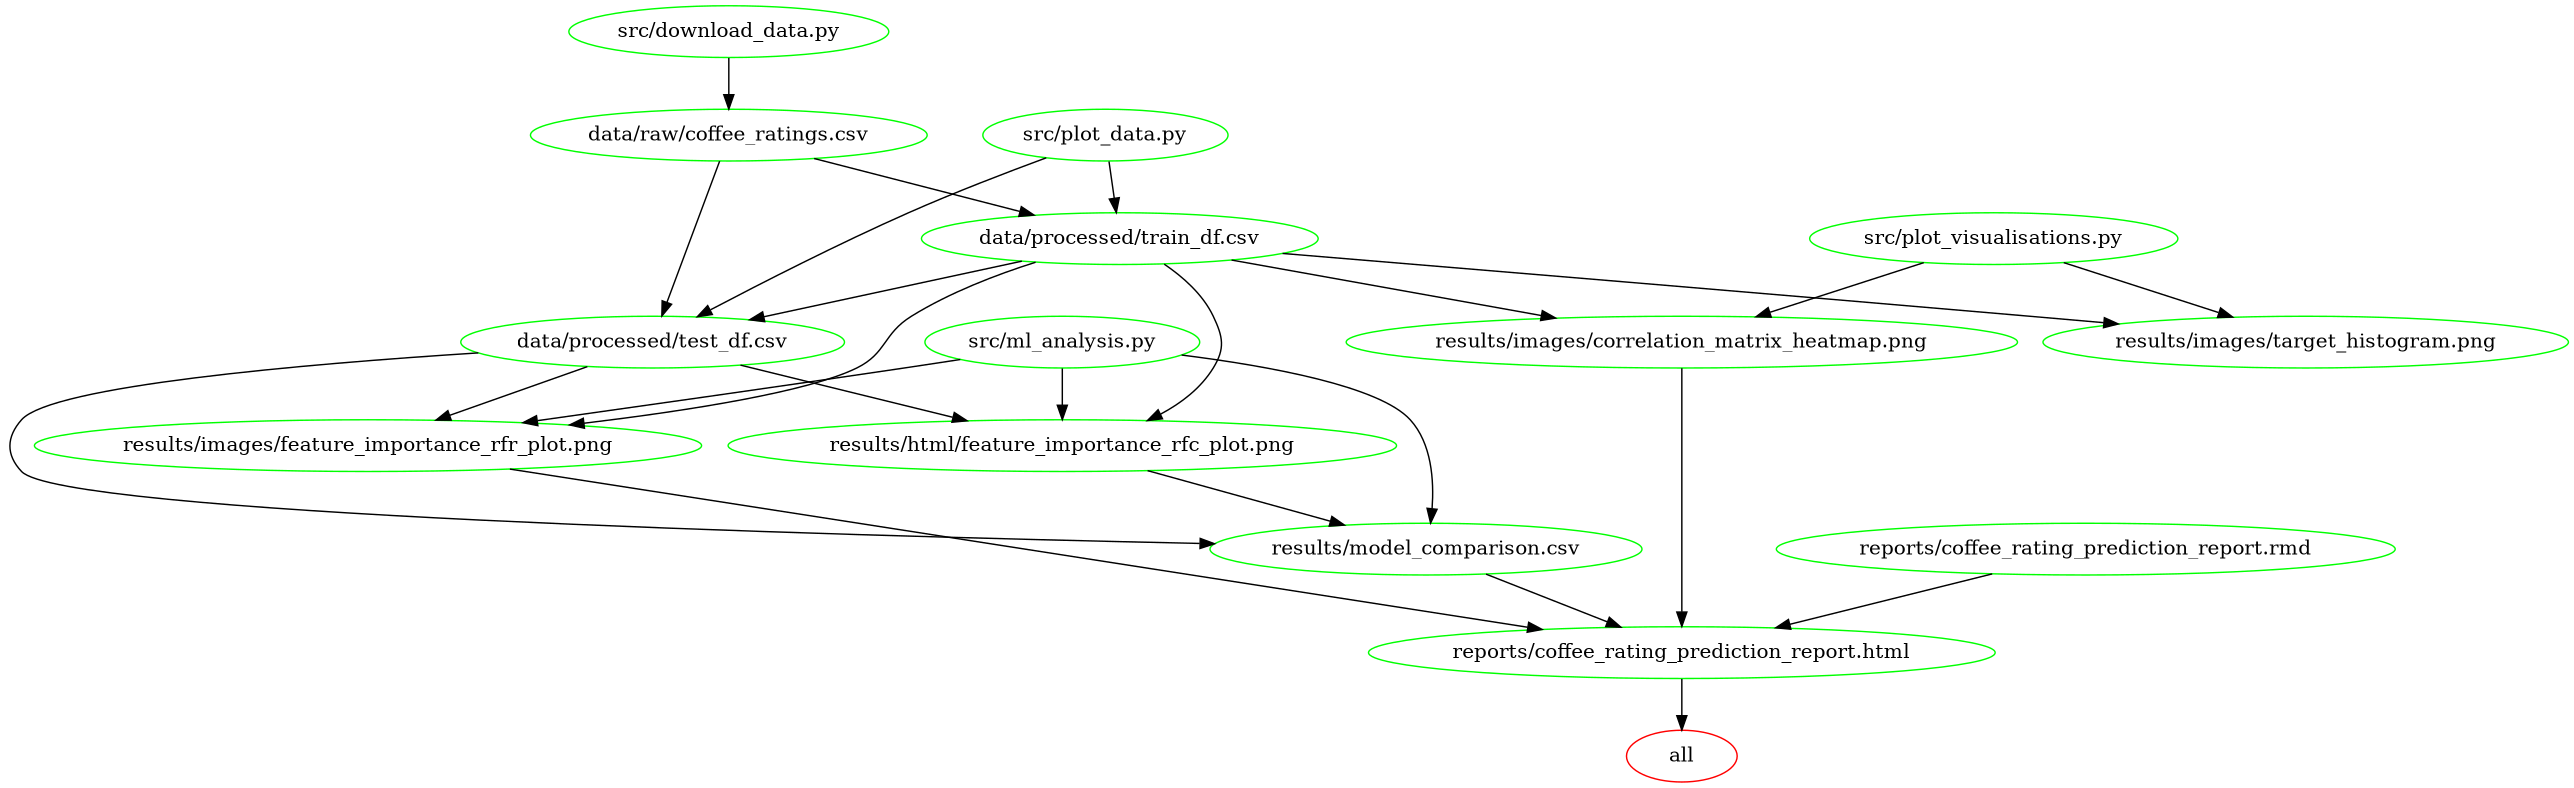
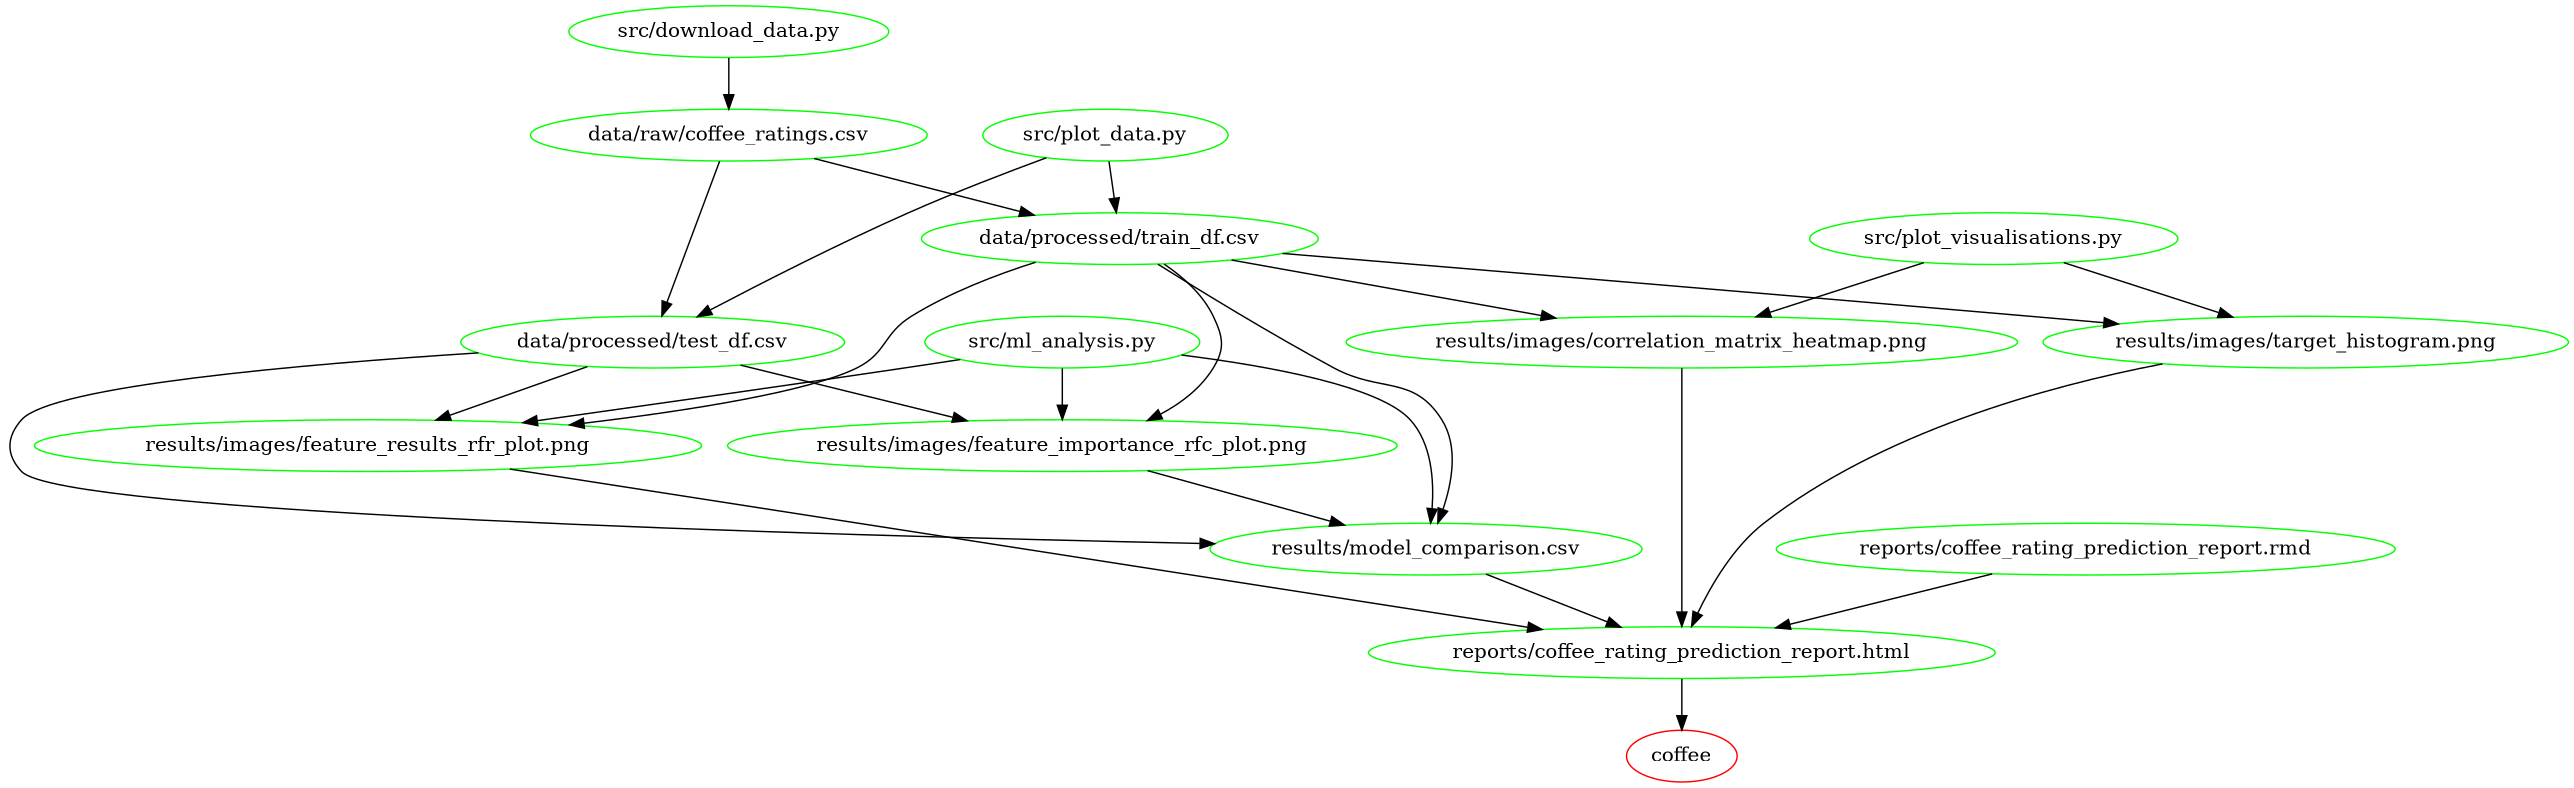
edge "data/processed/train_df.csv" -> "data/processed/test_df.csv": now "data/processed/train_df.csv" -> "results/model_comparison.csv"
edge "results/images/target_histogram.png" -> "reports/coffee_rating_prediction_report.html": added
node "results/images/feature_importance_rfr_plot.png": label "results/images/feature_importance_rfr_plot.png" -> "results/images/feature_results_rfr_plot.png"
node "results/html/feature_importance_rfc_plot.png": label "results/html/feature_importance_rfc_plot.png" -> "results/images/feature_importance_rfc_plot.png"
node "all": label "all" -> "coffee"
